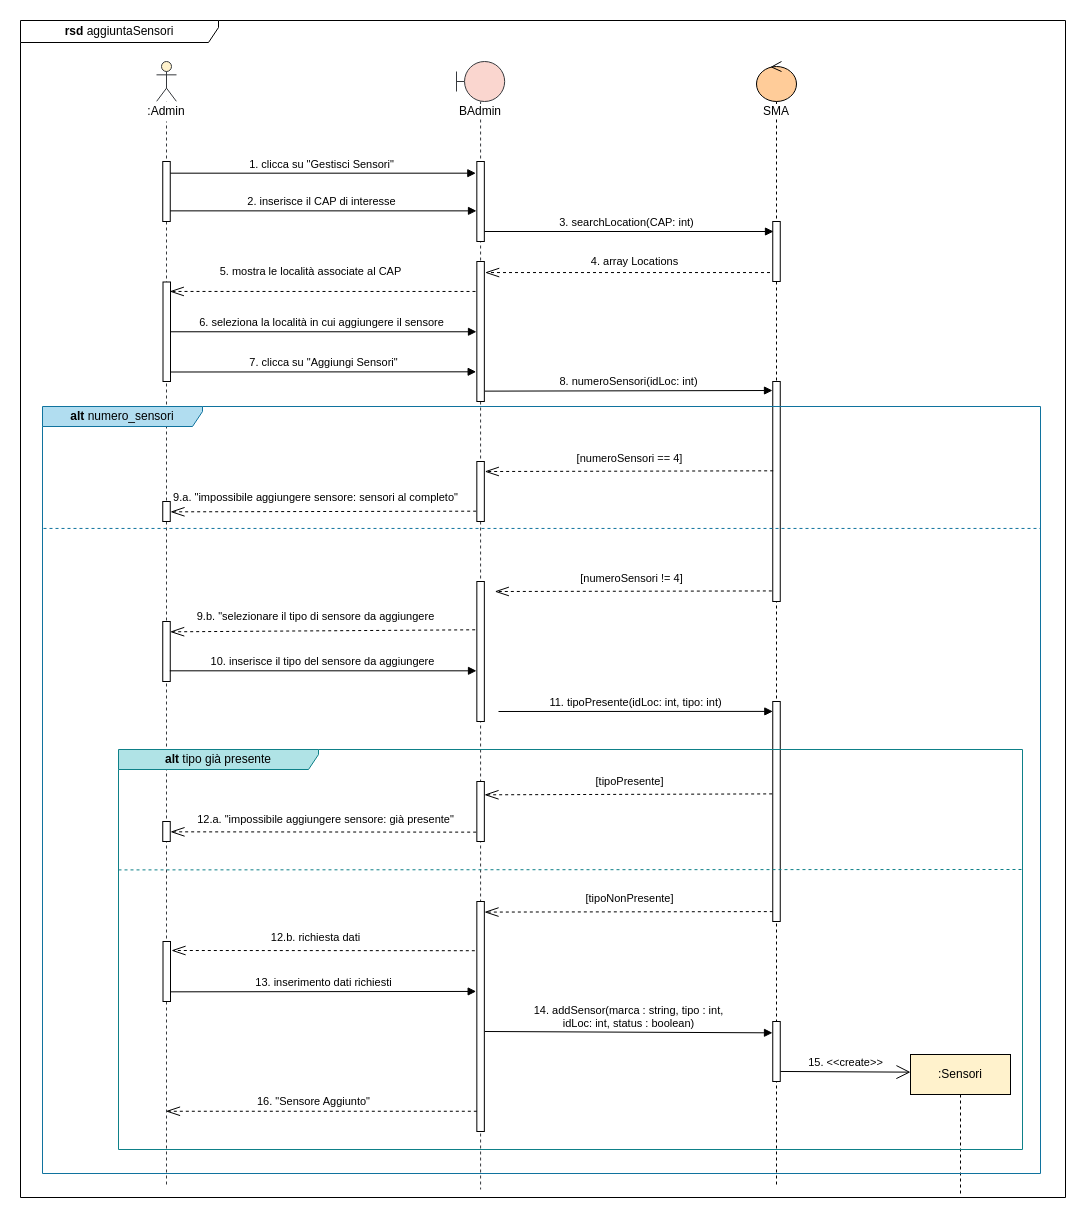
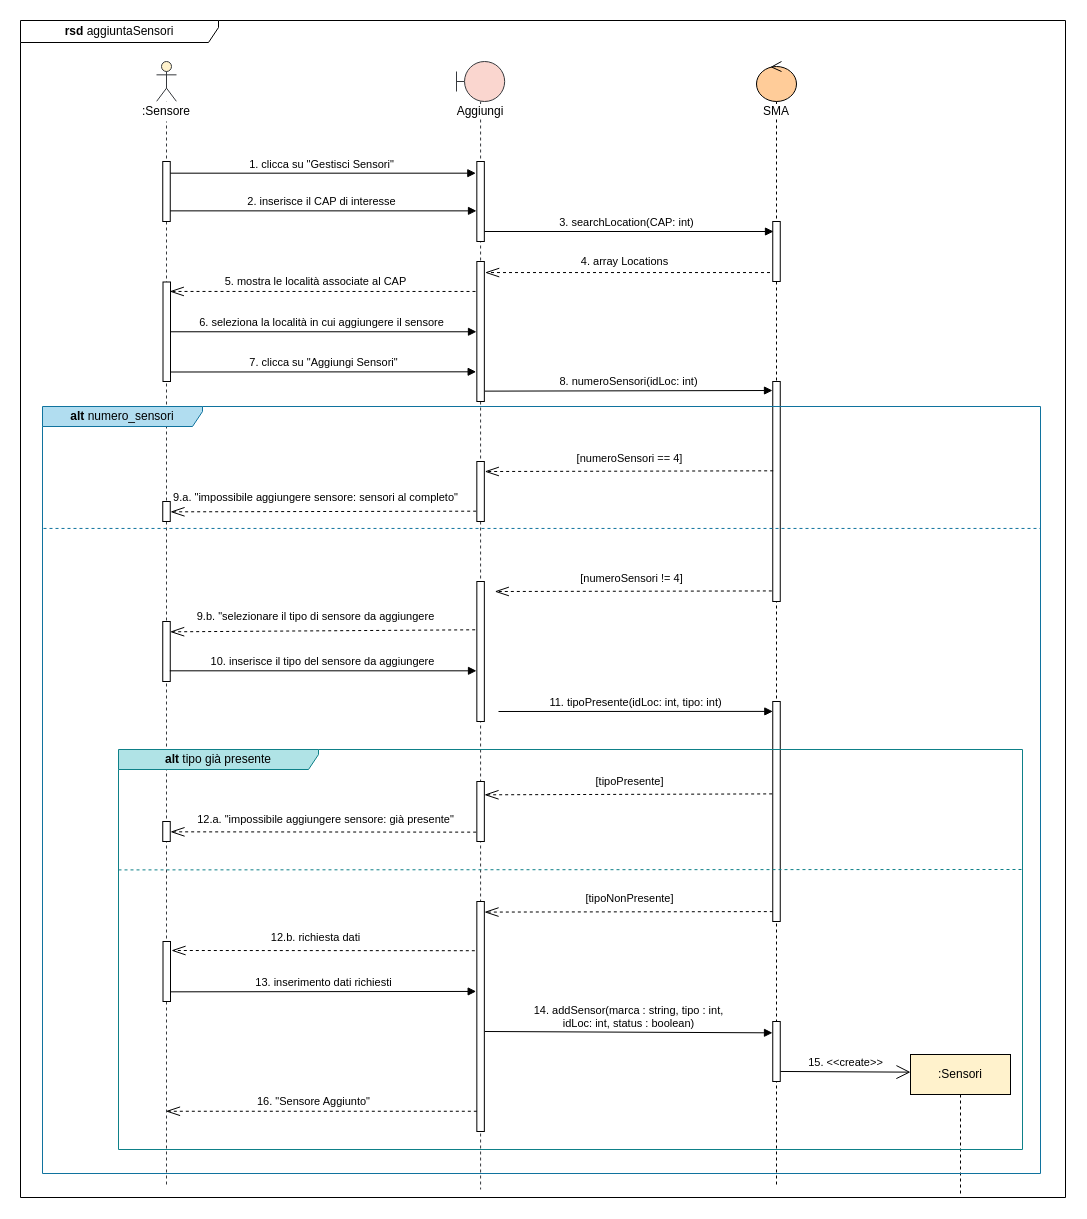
node ":Admin": label ":Admin" -> ":Sensore"
node "BAdmin": label "BAdmin" -> "Aggiungi"
node "4. array Locations": moved (634, 262) -> (624, 262)
node "5. mostra le località associate al CAP": moved (311, 272) -> (316, 282)
